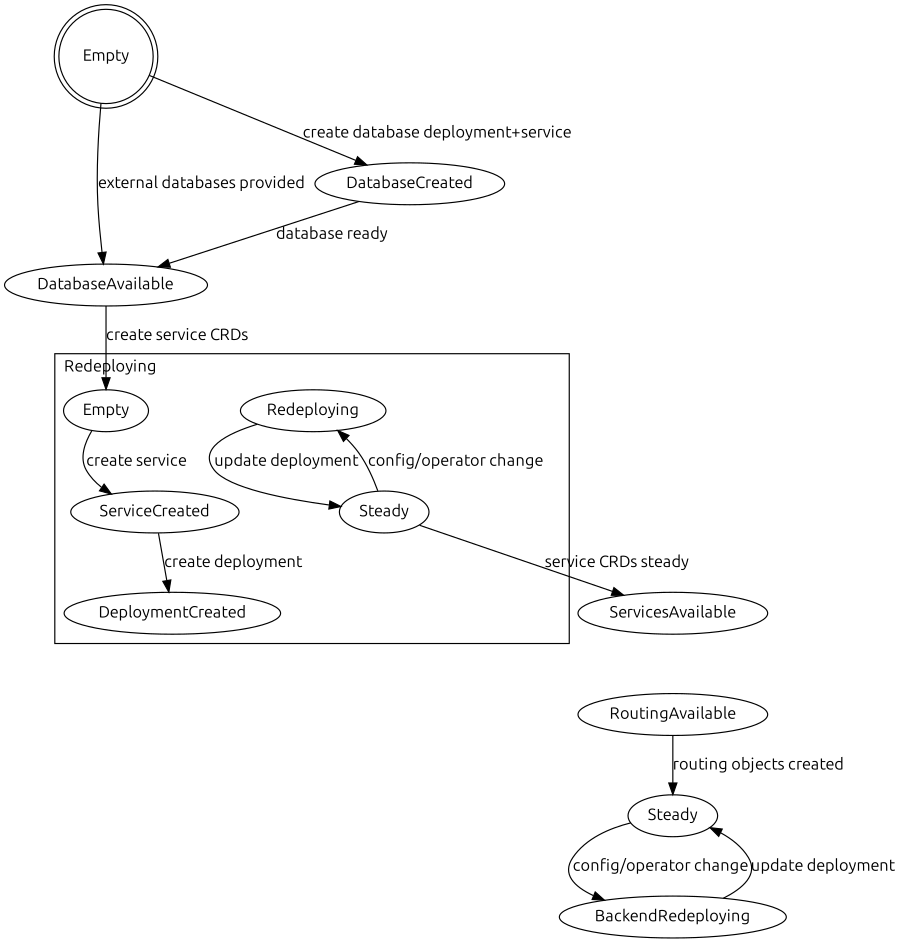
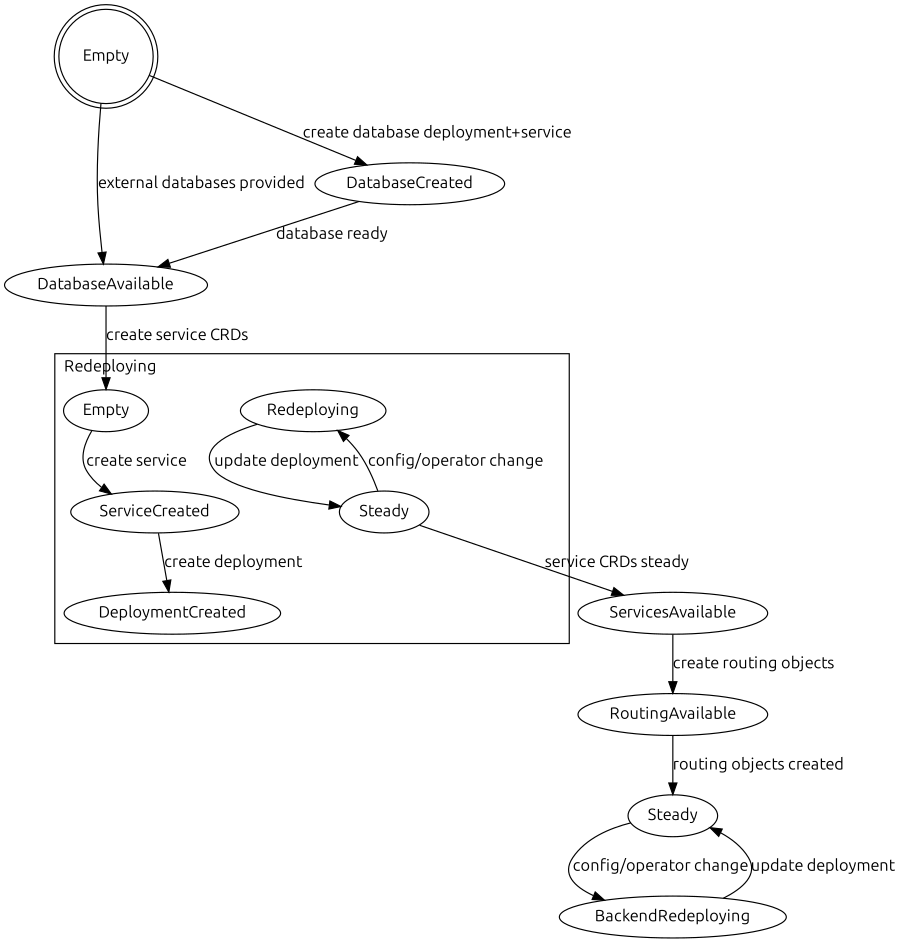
edge "ServicesAvailable" -> "RoutingAvailable": added, label "create routing objects"
